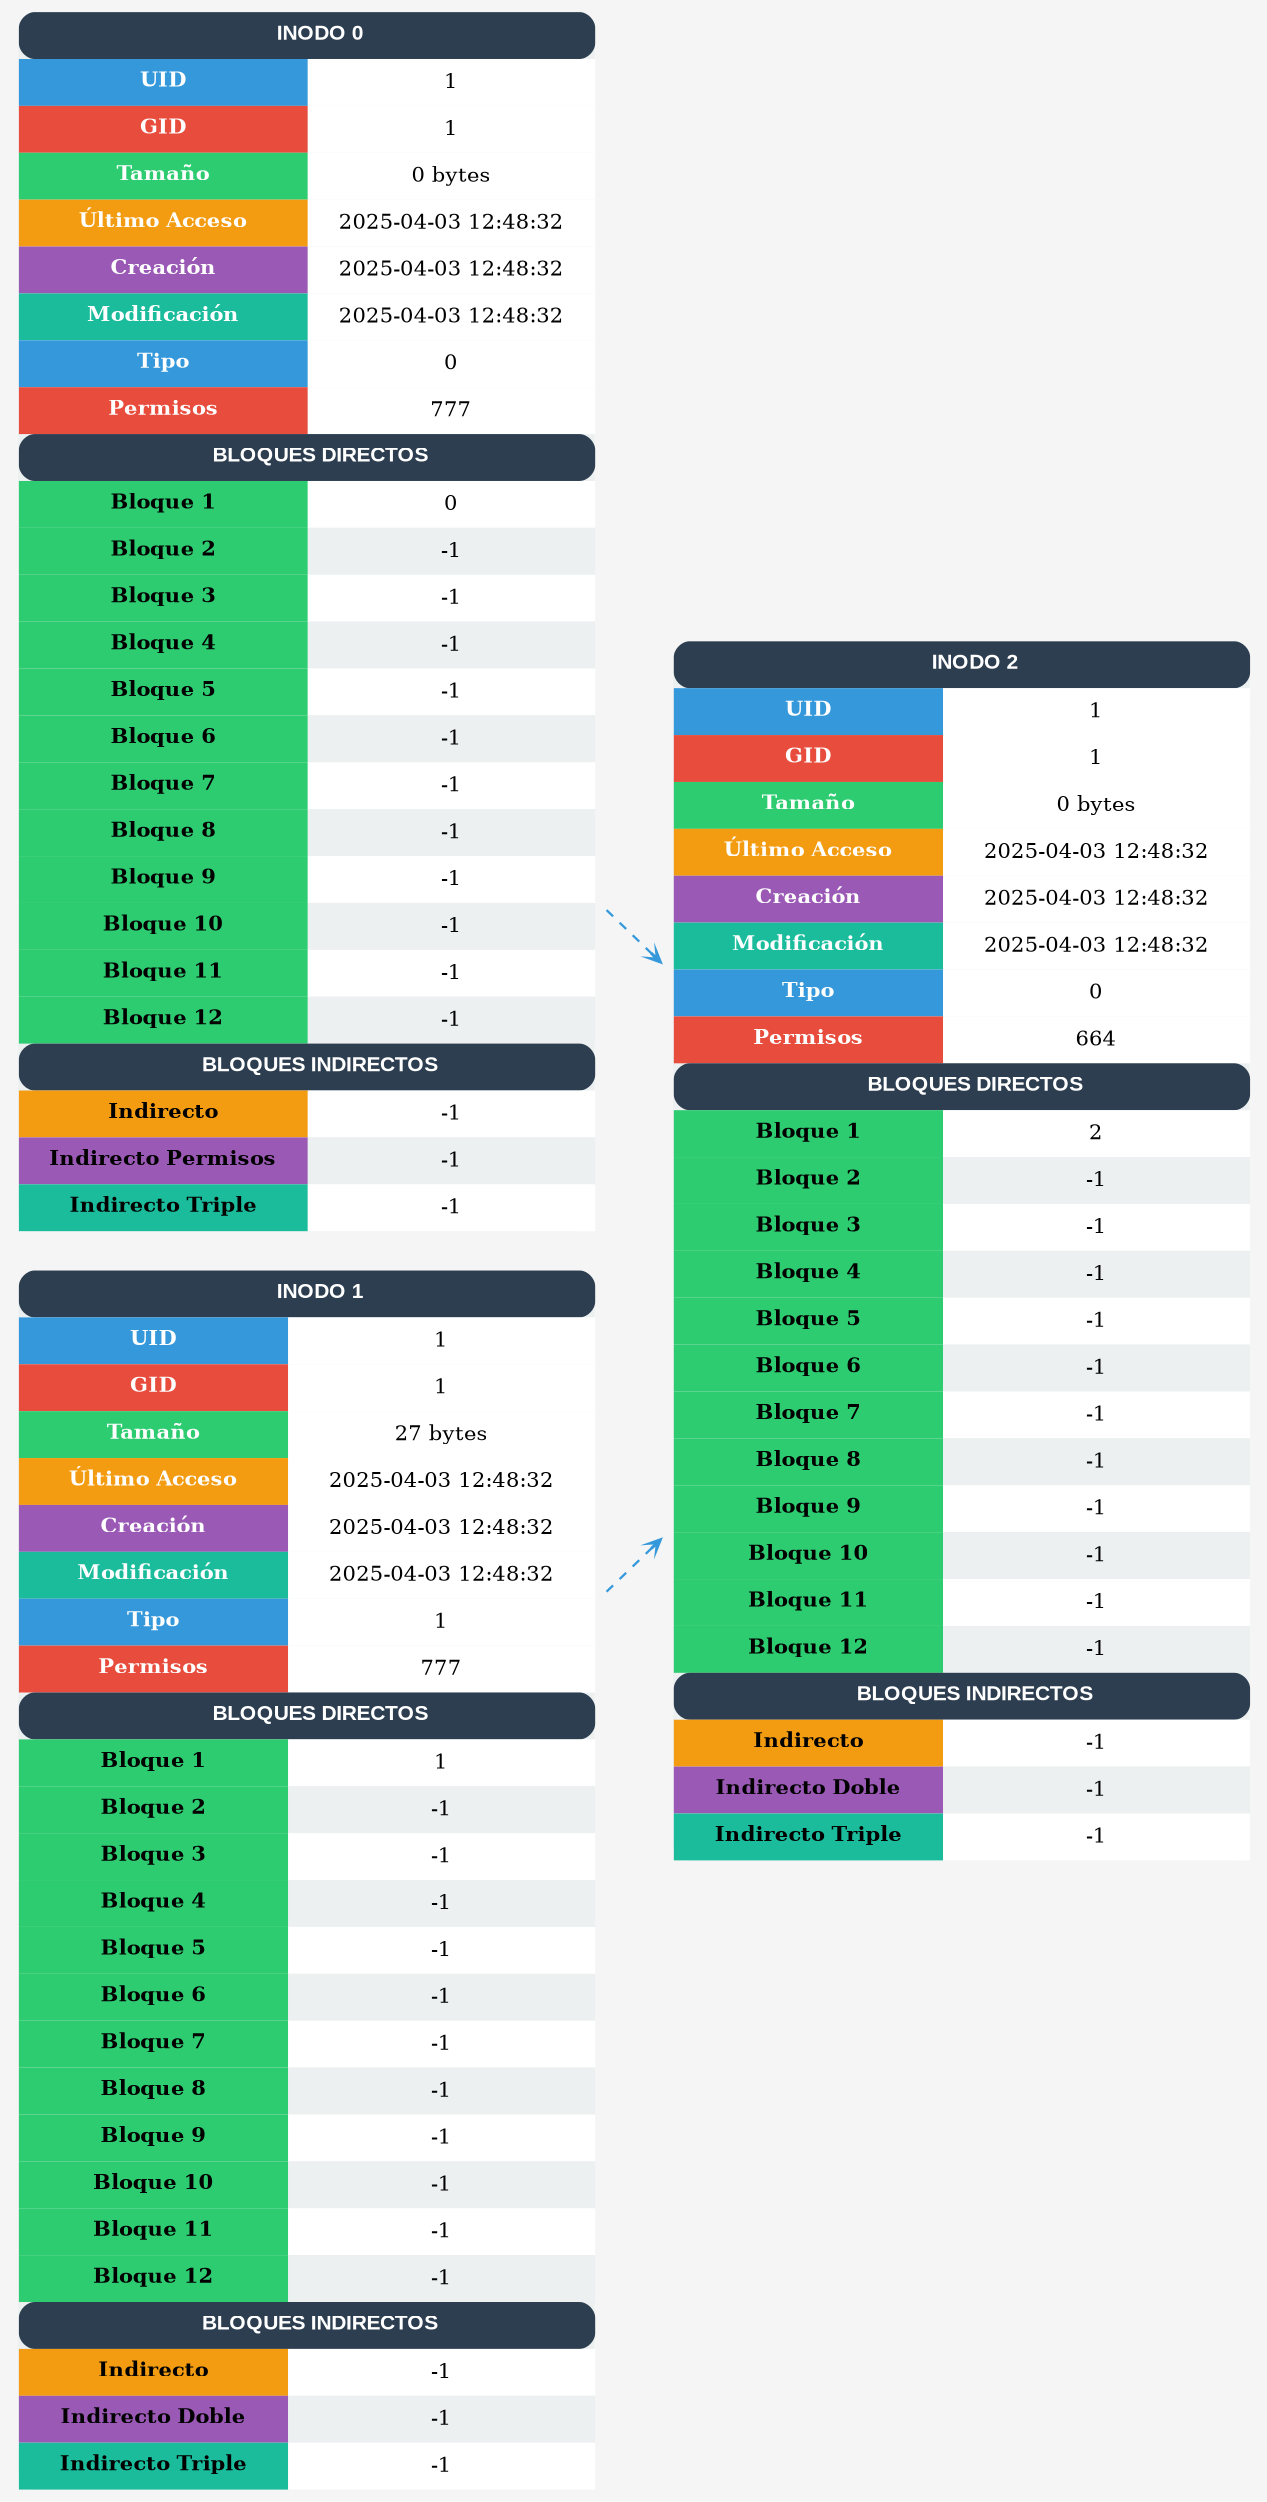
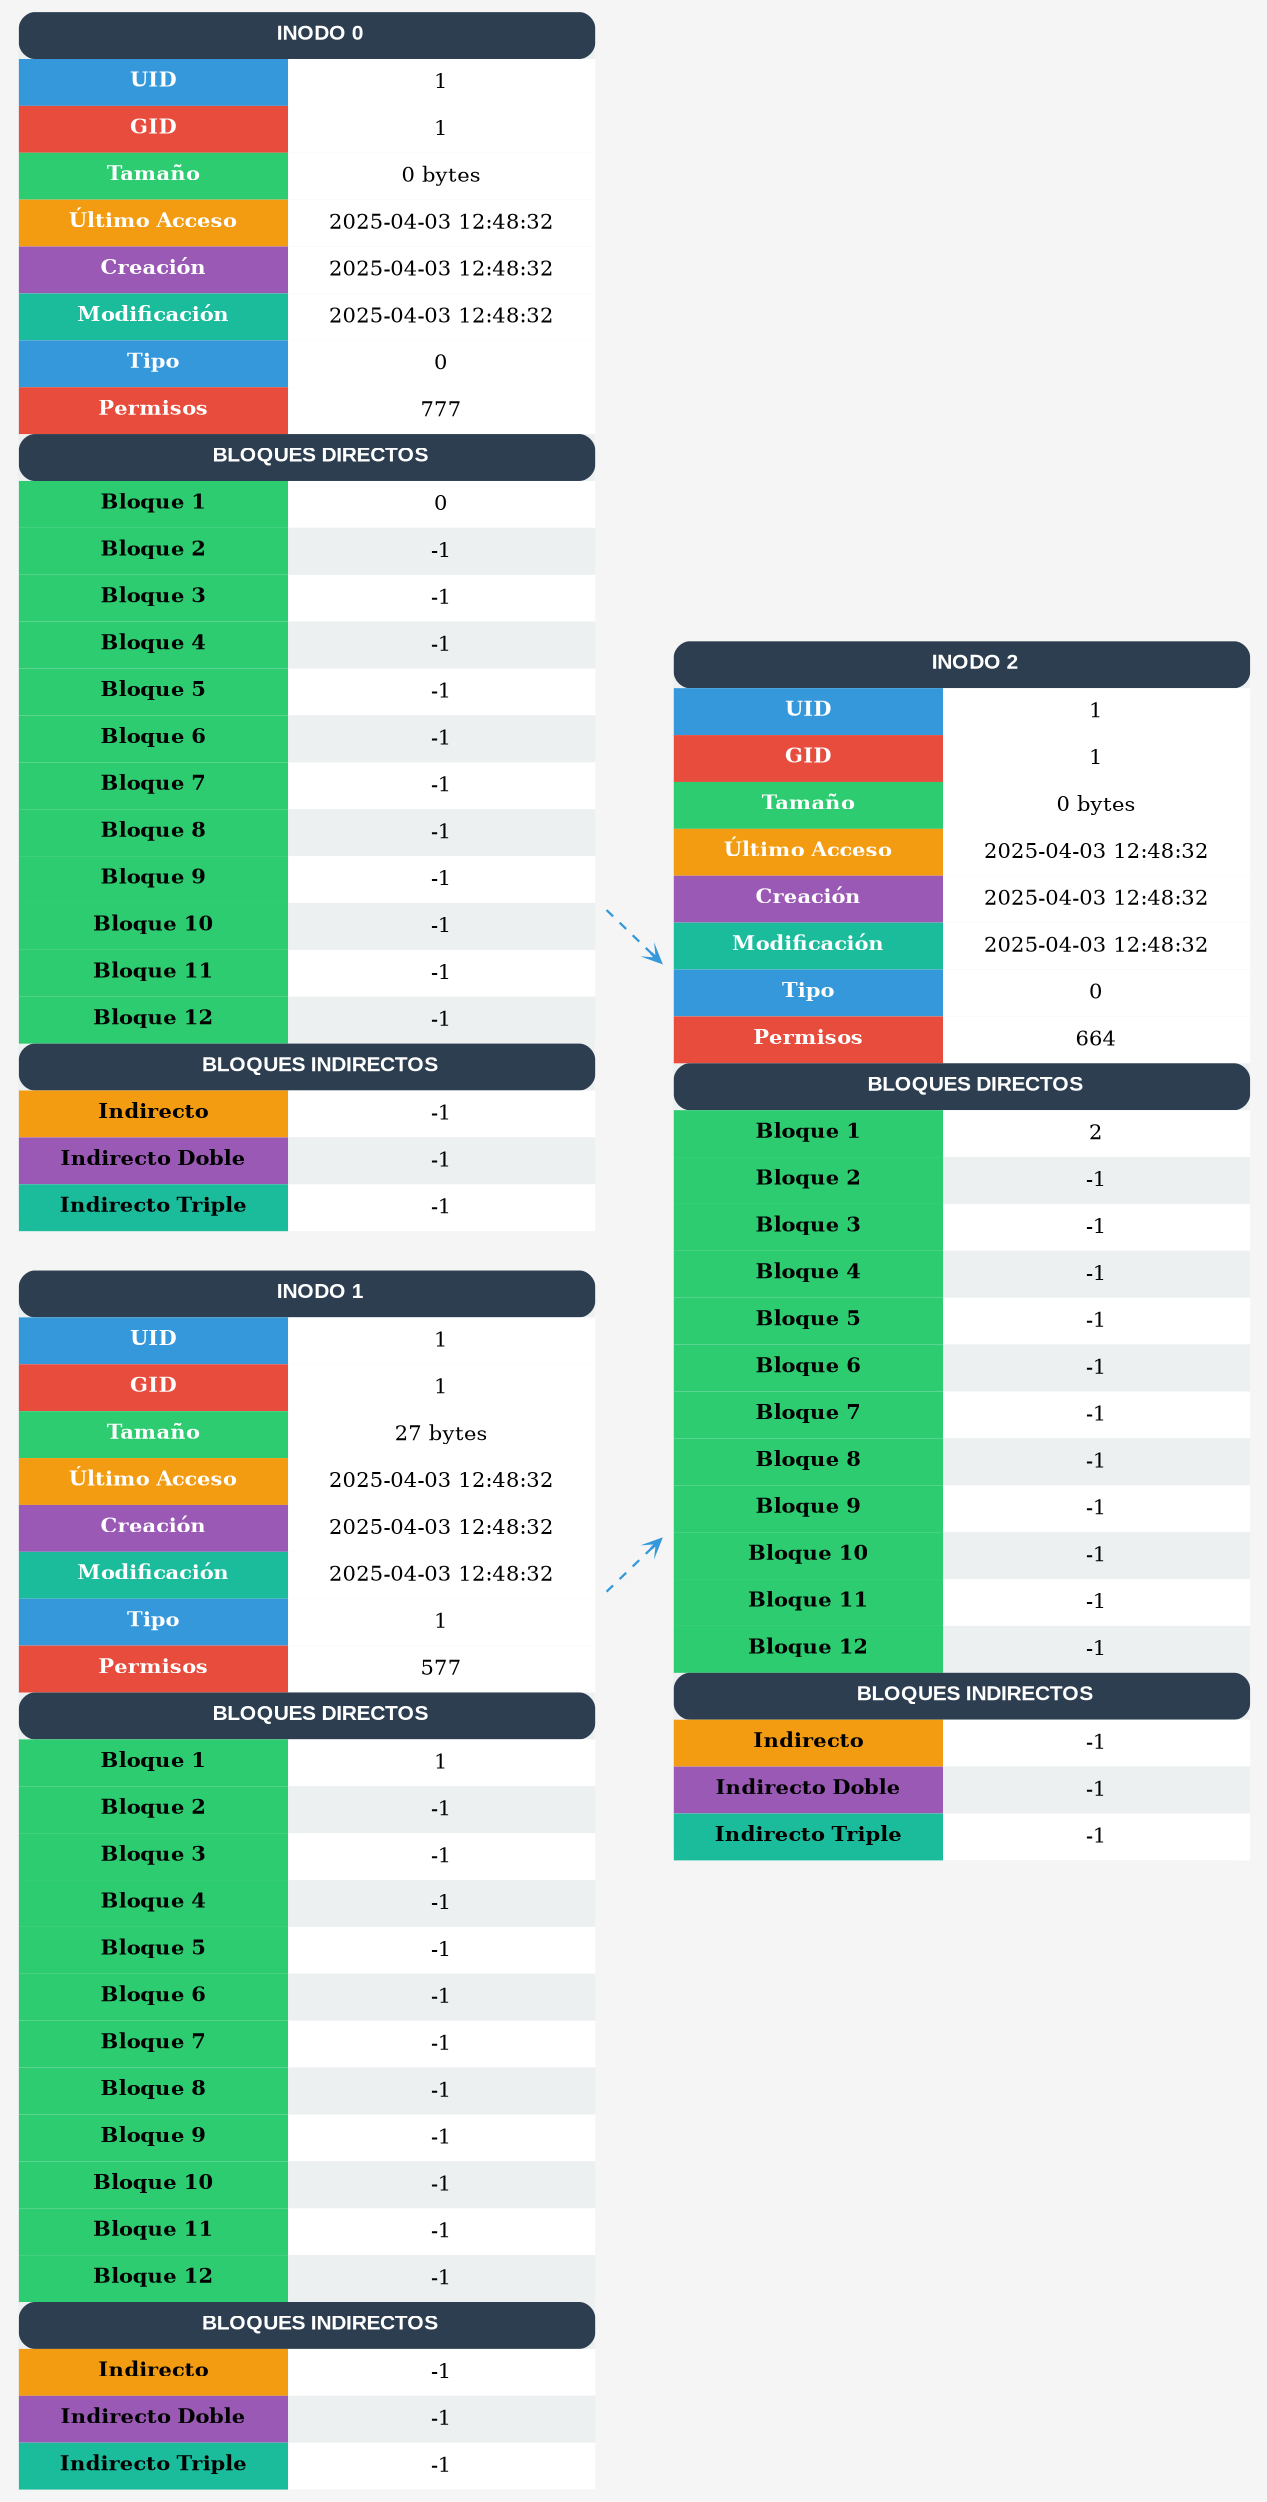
node "INODO 0": text "Indirecto Permisos" -> "Indirecto Doble"
node "INODO 1": text "777" -> "577"
